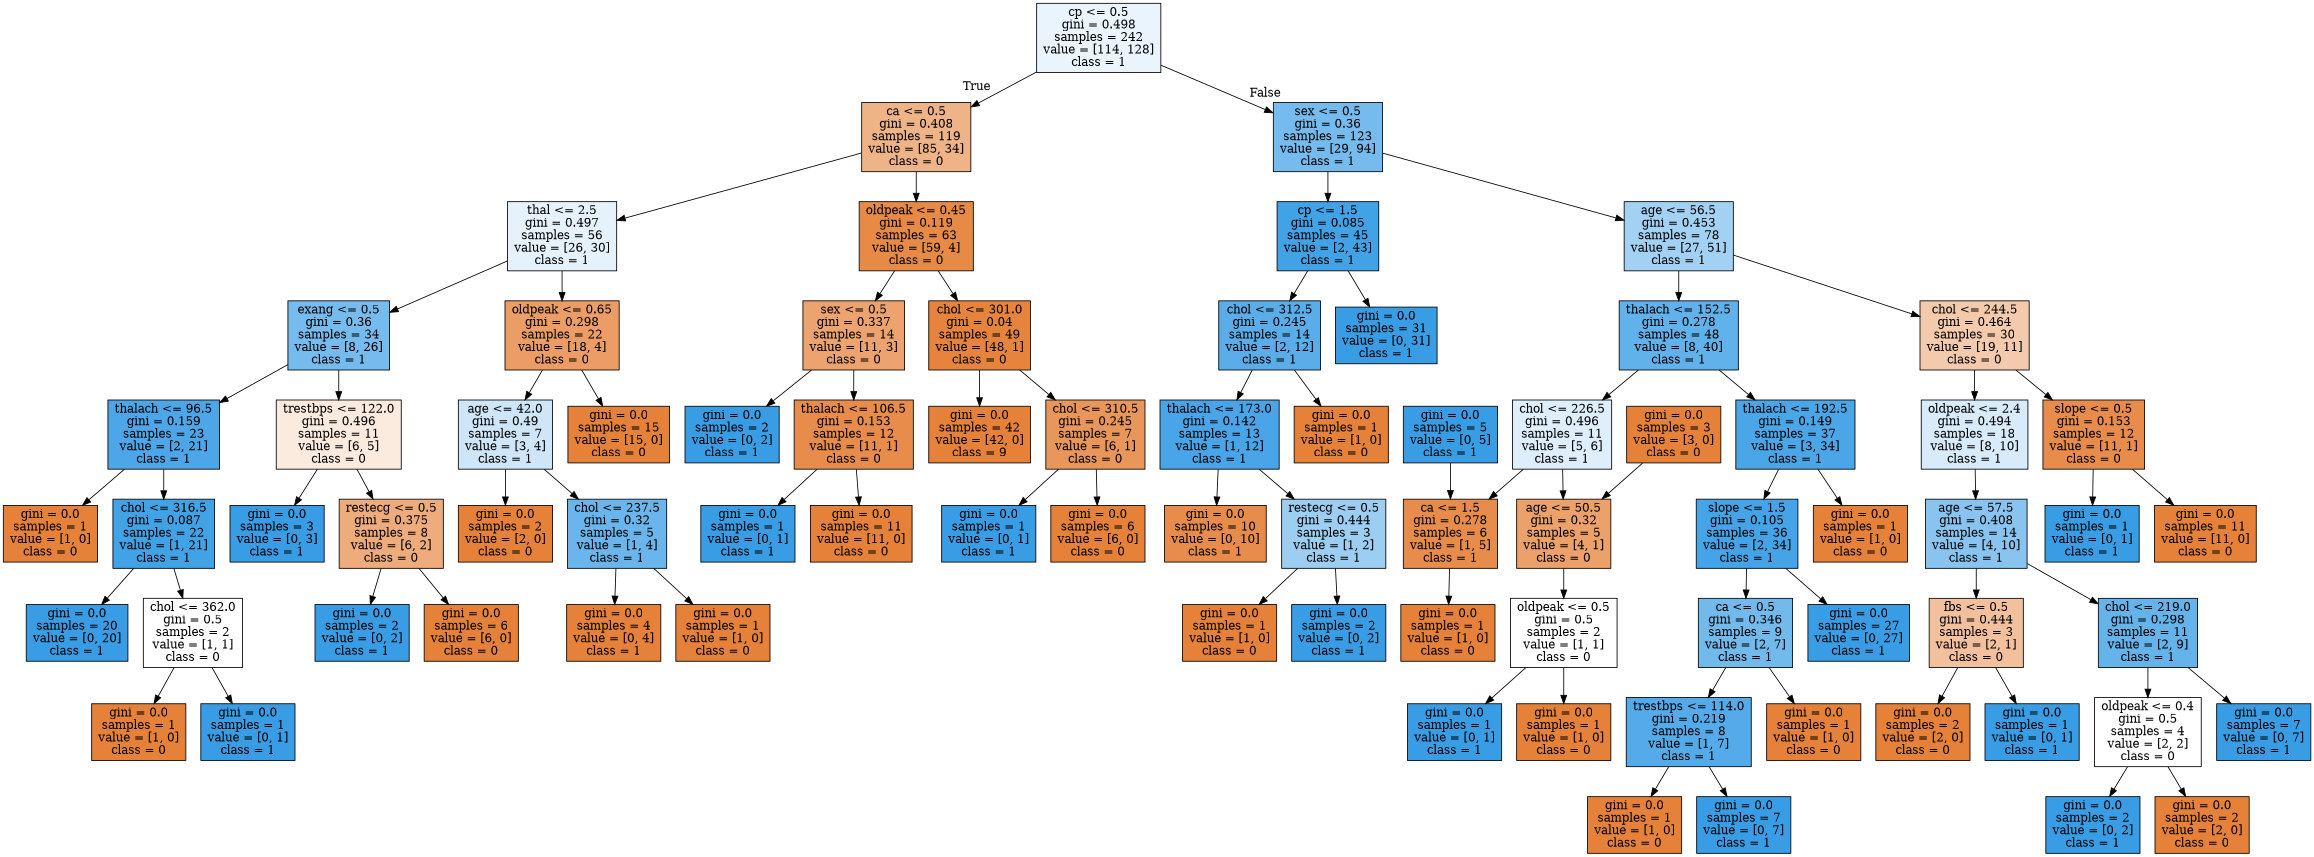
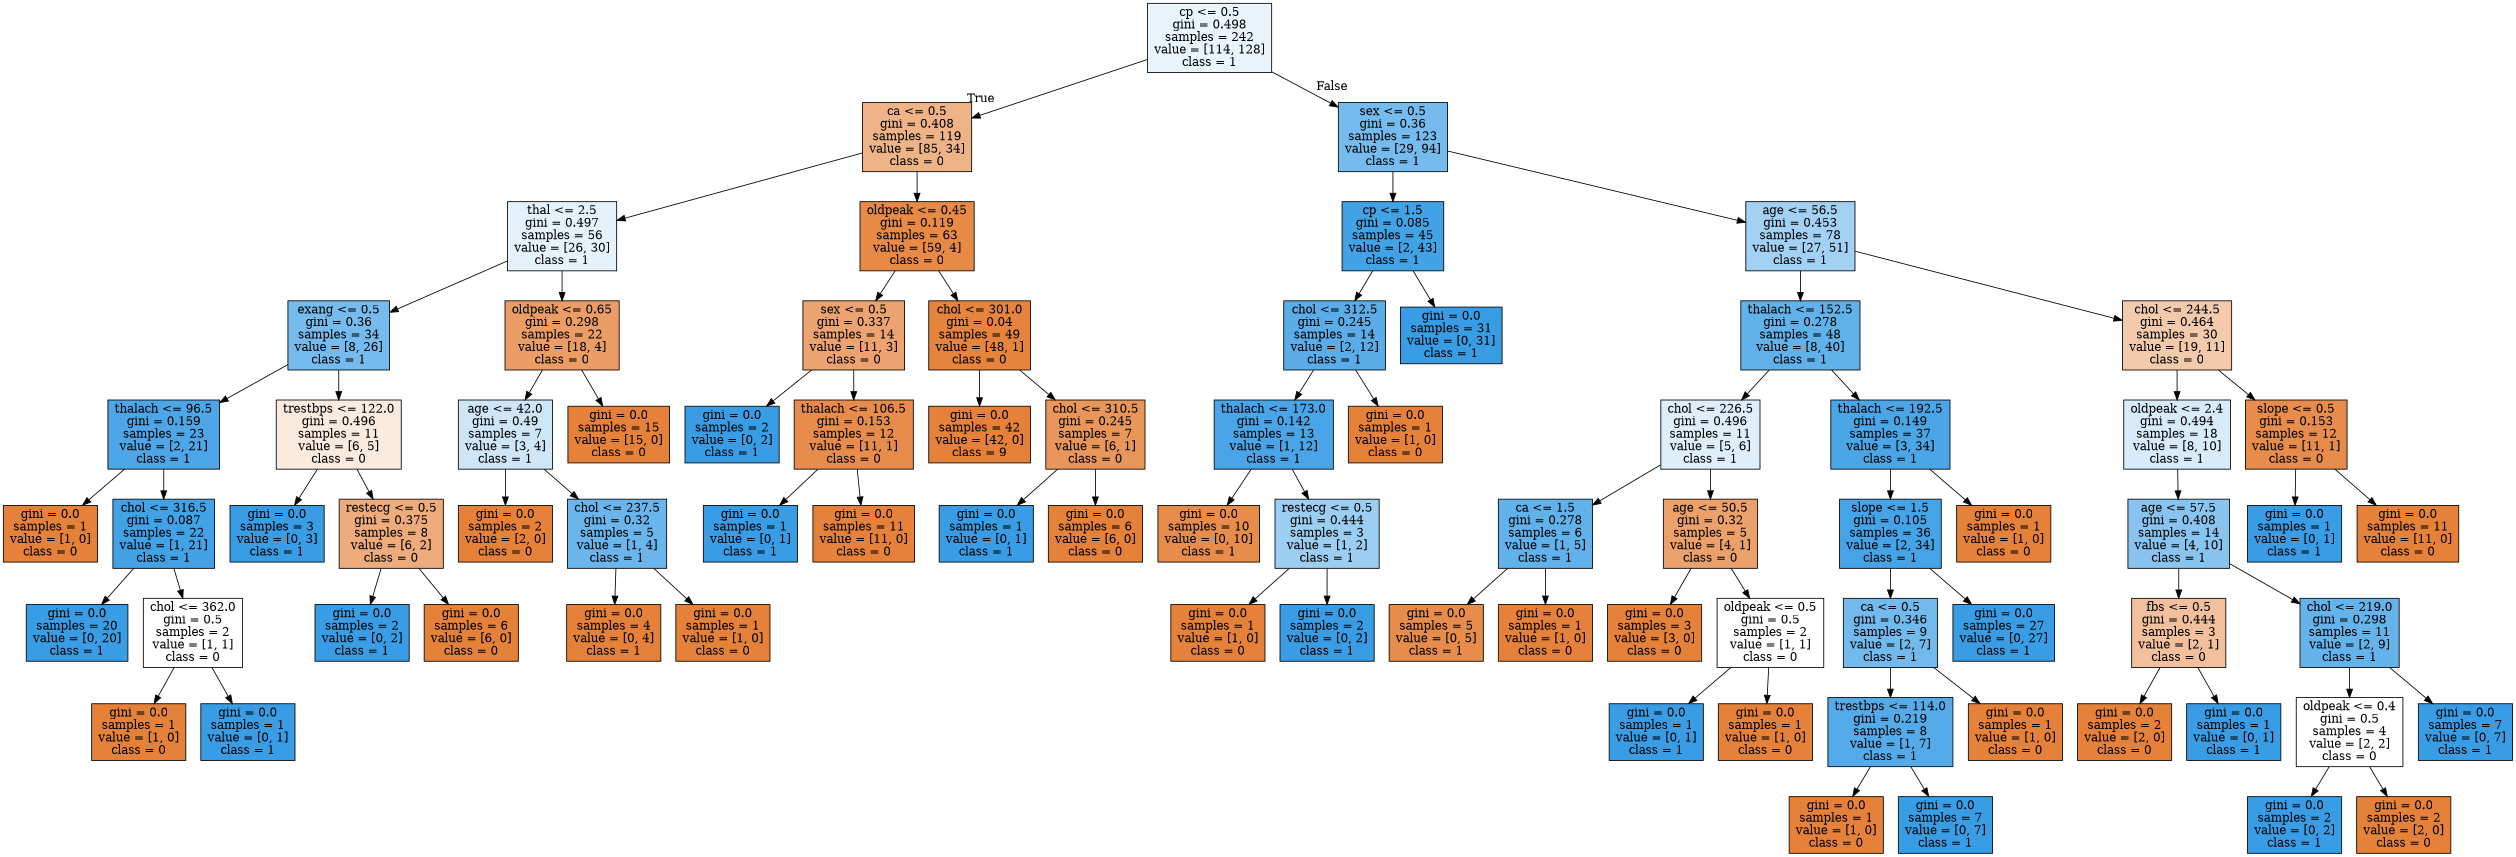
node "gini = 0.0 samples = 5 value = [0, 5] class = 1": fillcolor #399de5 -> #e78c4b
edge "gini = 0.0 samples = 5 value = [0, 5] class = 1" -> "ca <= 1.5 gini = 0.278 samples = 6 value = [1, 5] class = 1": reversed
edge "gini = 0.0 samples = 3 value = [3, 0] class = 0" -> "age <= 50.5 gini = 0.32 samples = 5 value = [4, 1] class = 0": reversed
node "ca <= 1.5 gini = 0.278 samples = 6 value = [1, 5] class = 1": fillcolor #e78c4b -> #61b1ea
